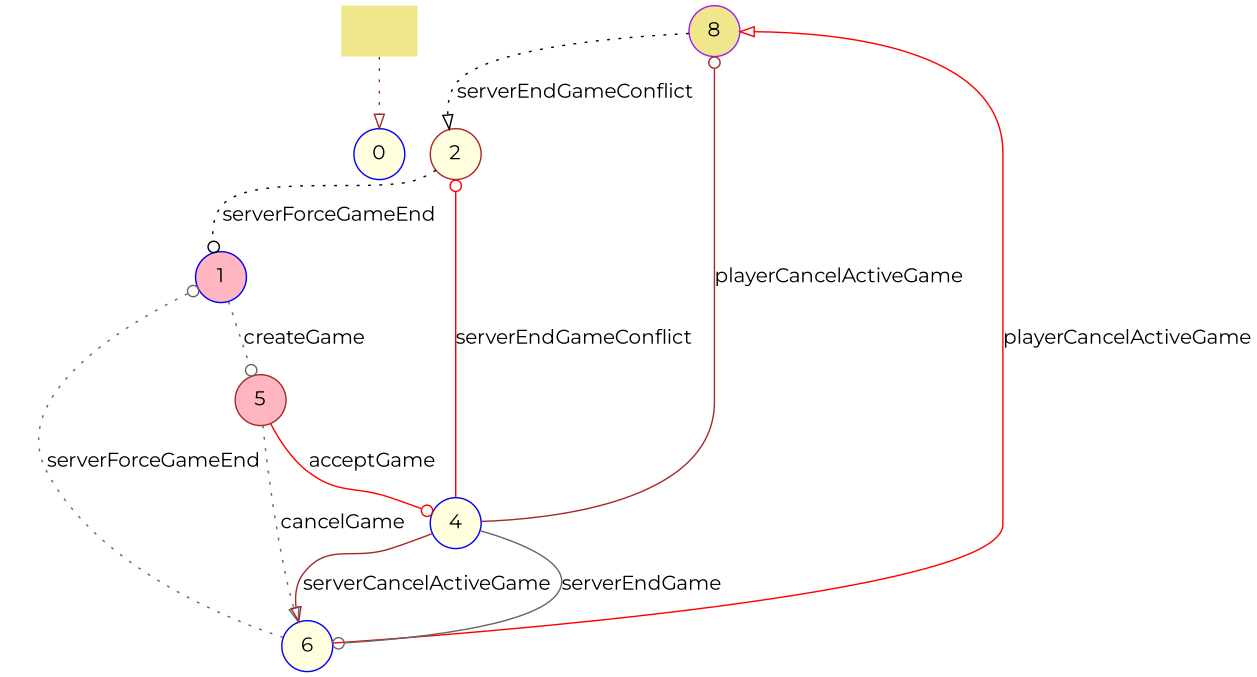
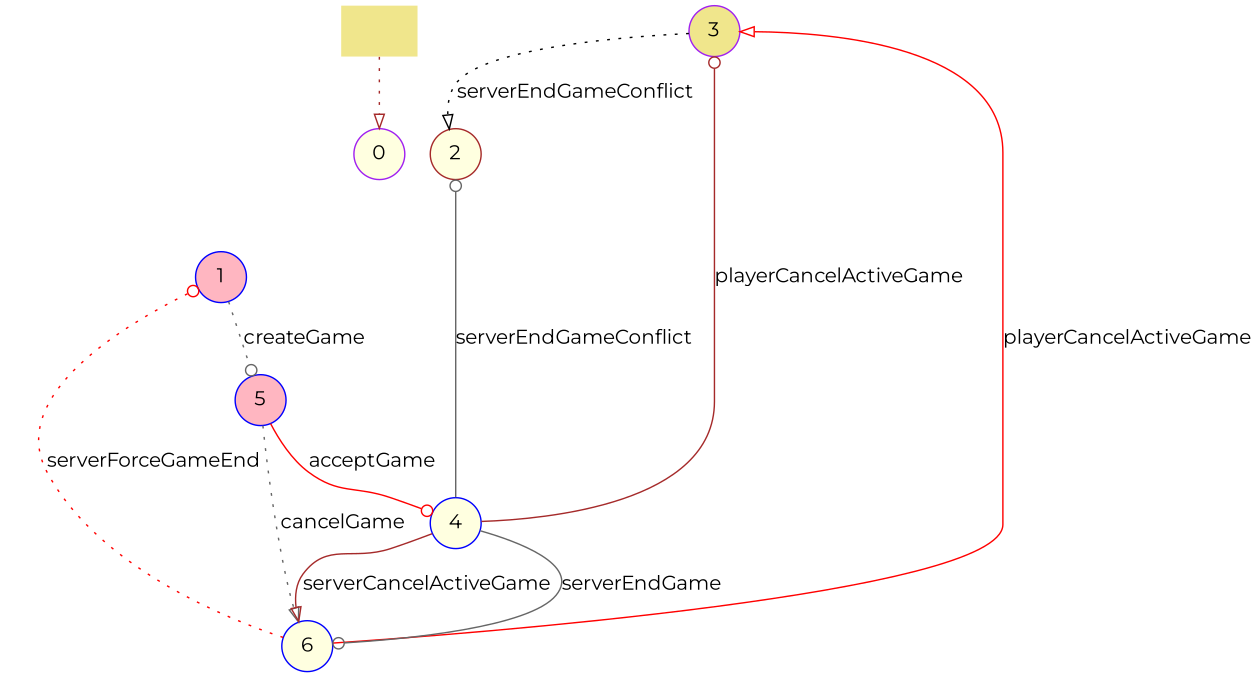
node "8": label "8" -> "3"
node "0": color blue -> purple
edge "2" -> "1": removed, label "serverForceGameEnd"
edge "4" -> "2": color red -> gray40
node "5": color brown -> blue
edge "6" -> "1": color gray40 -> red
